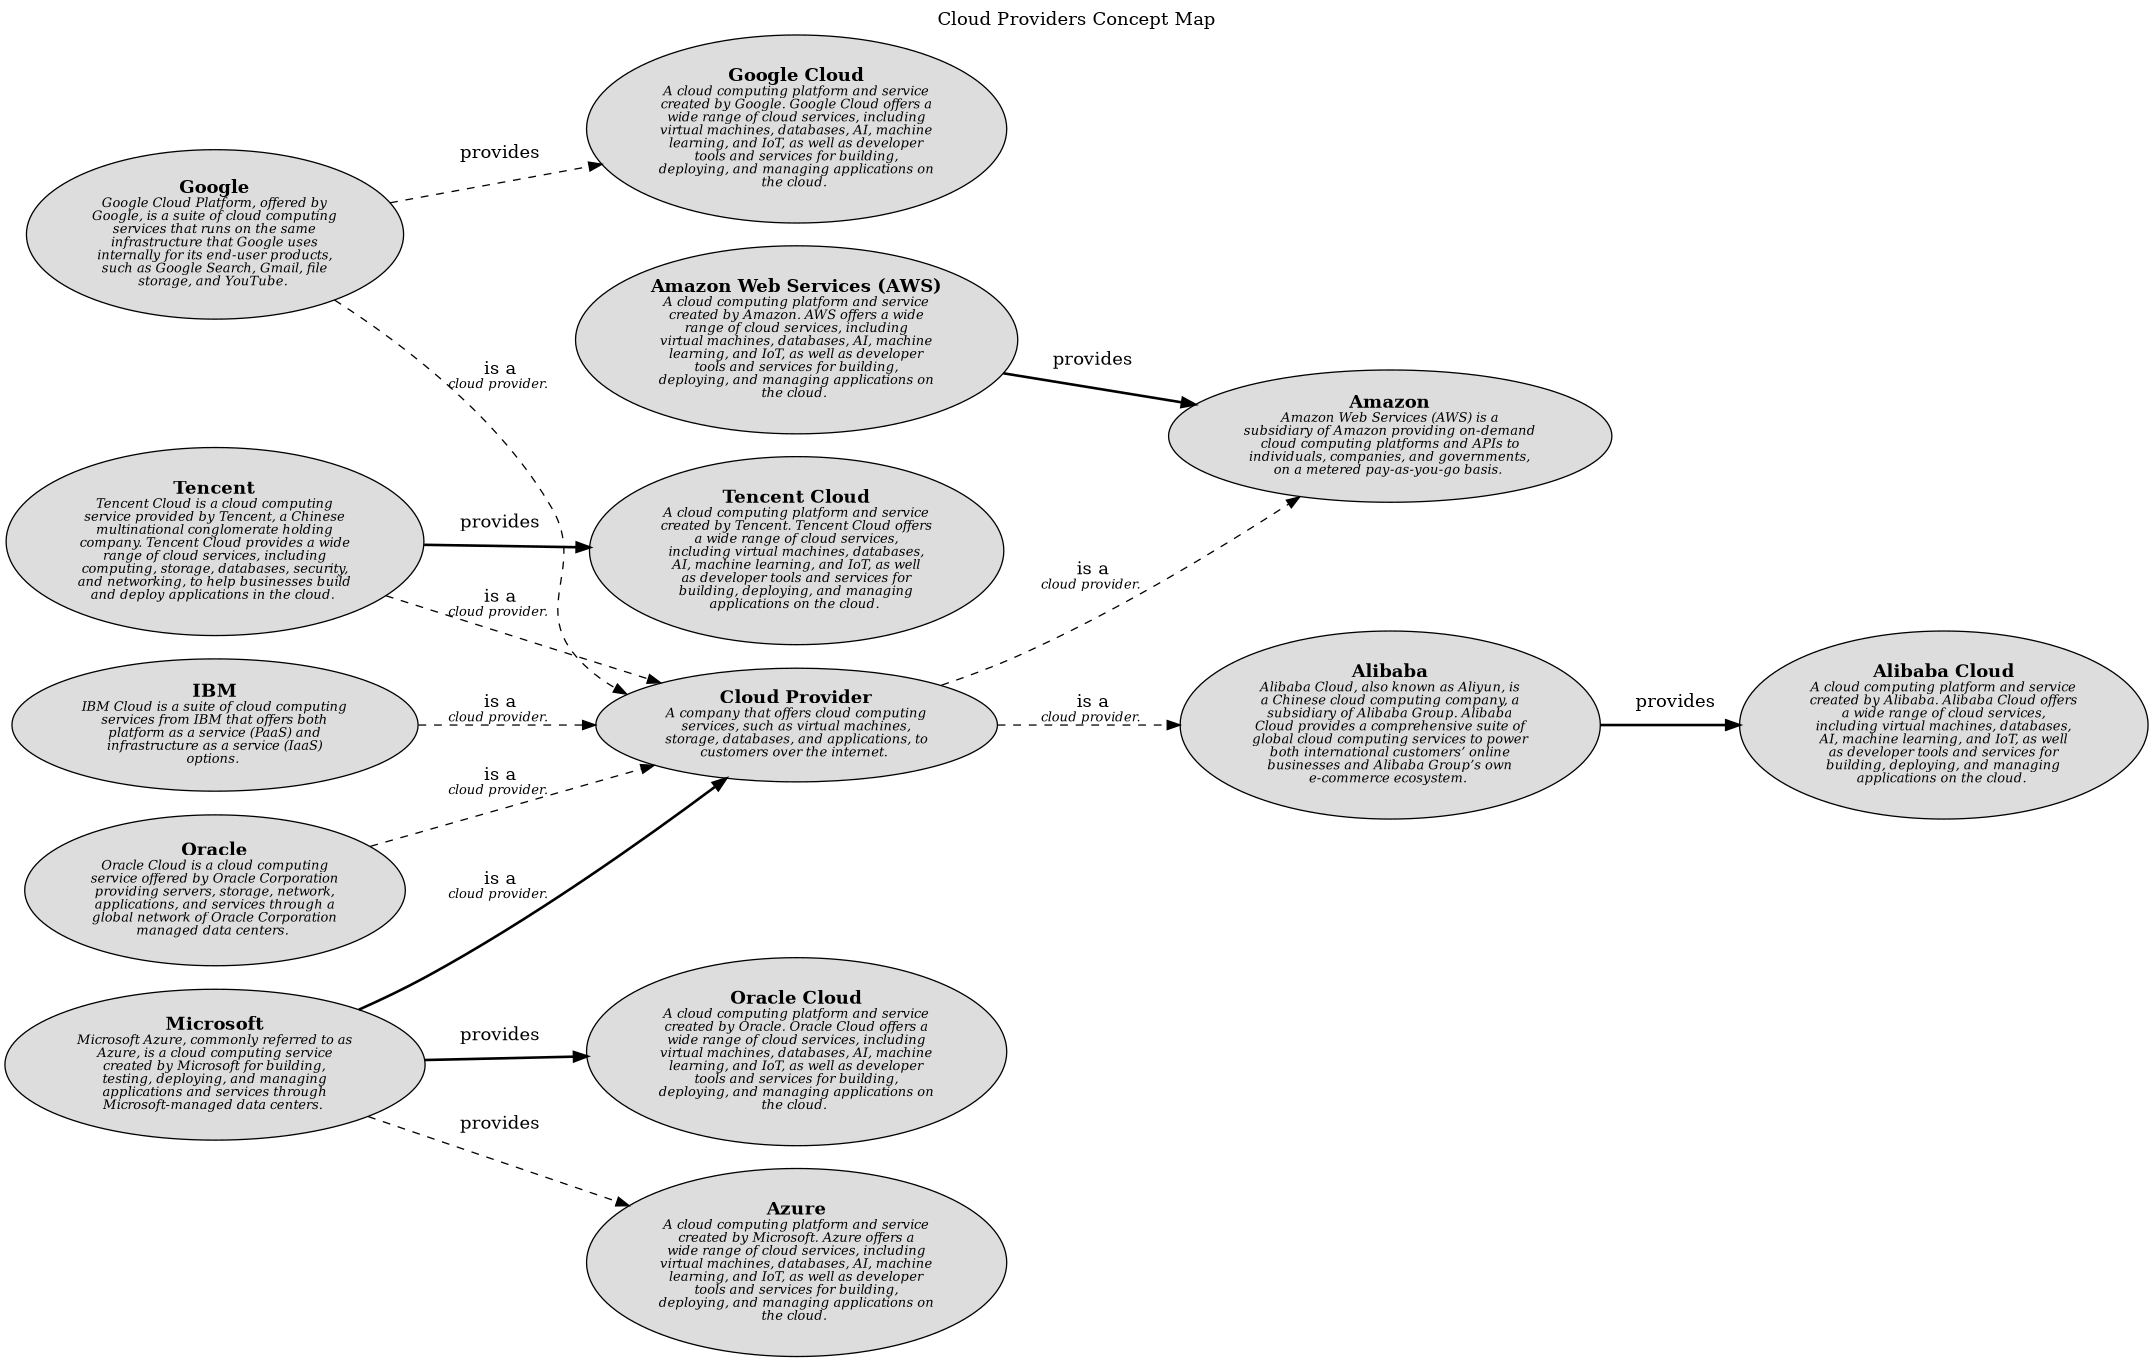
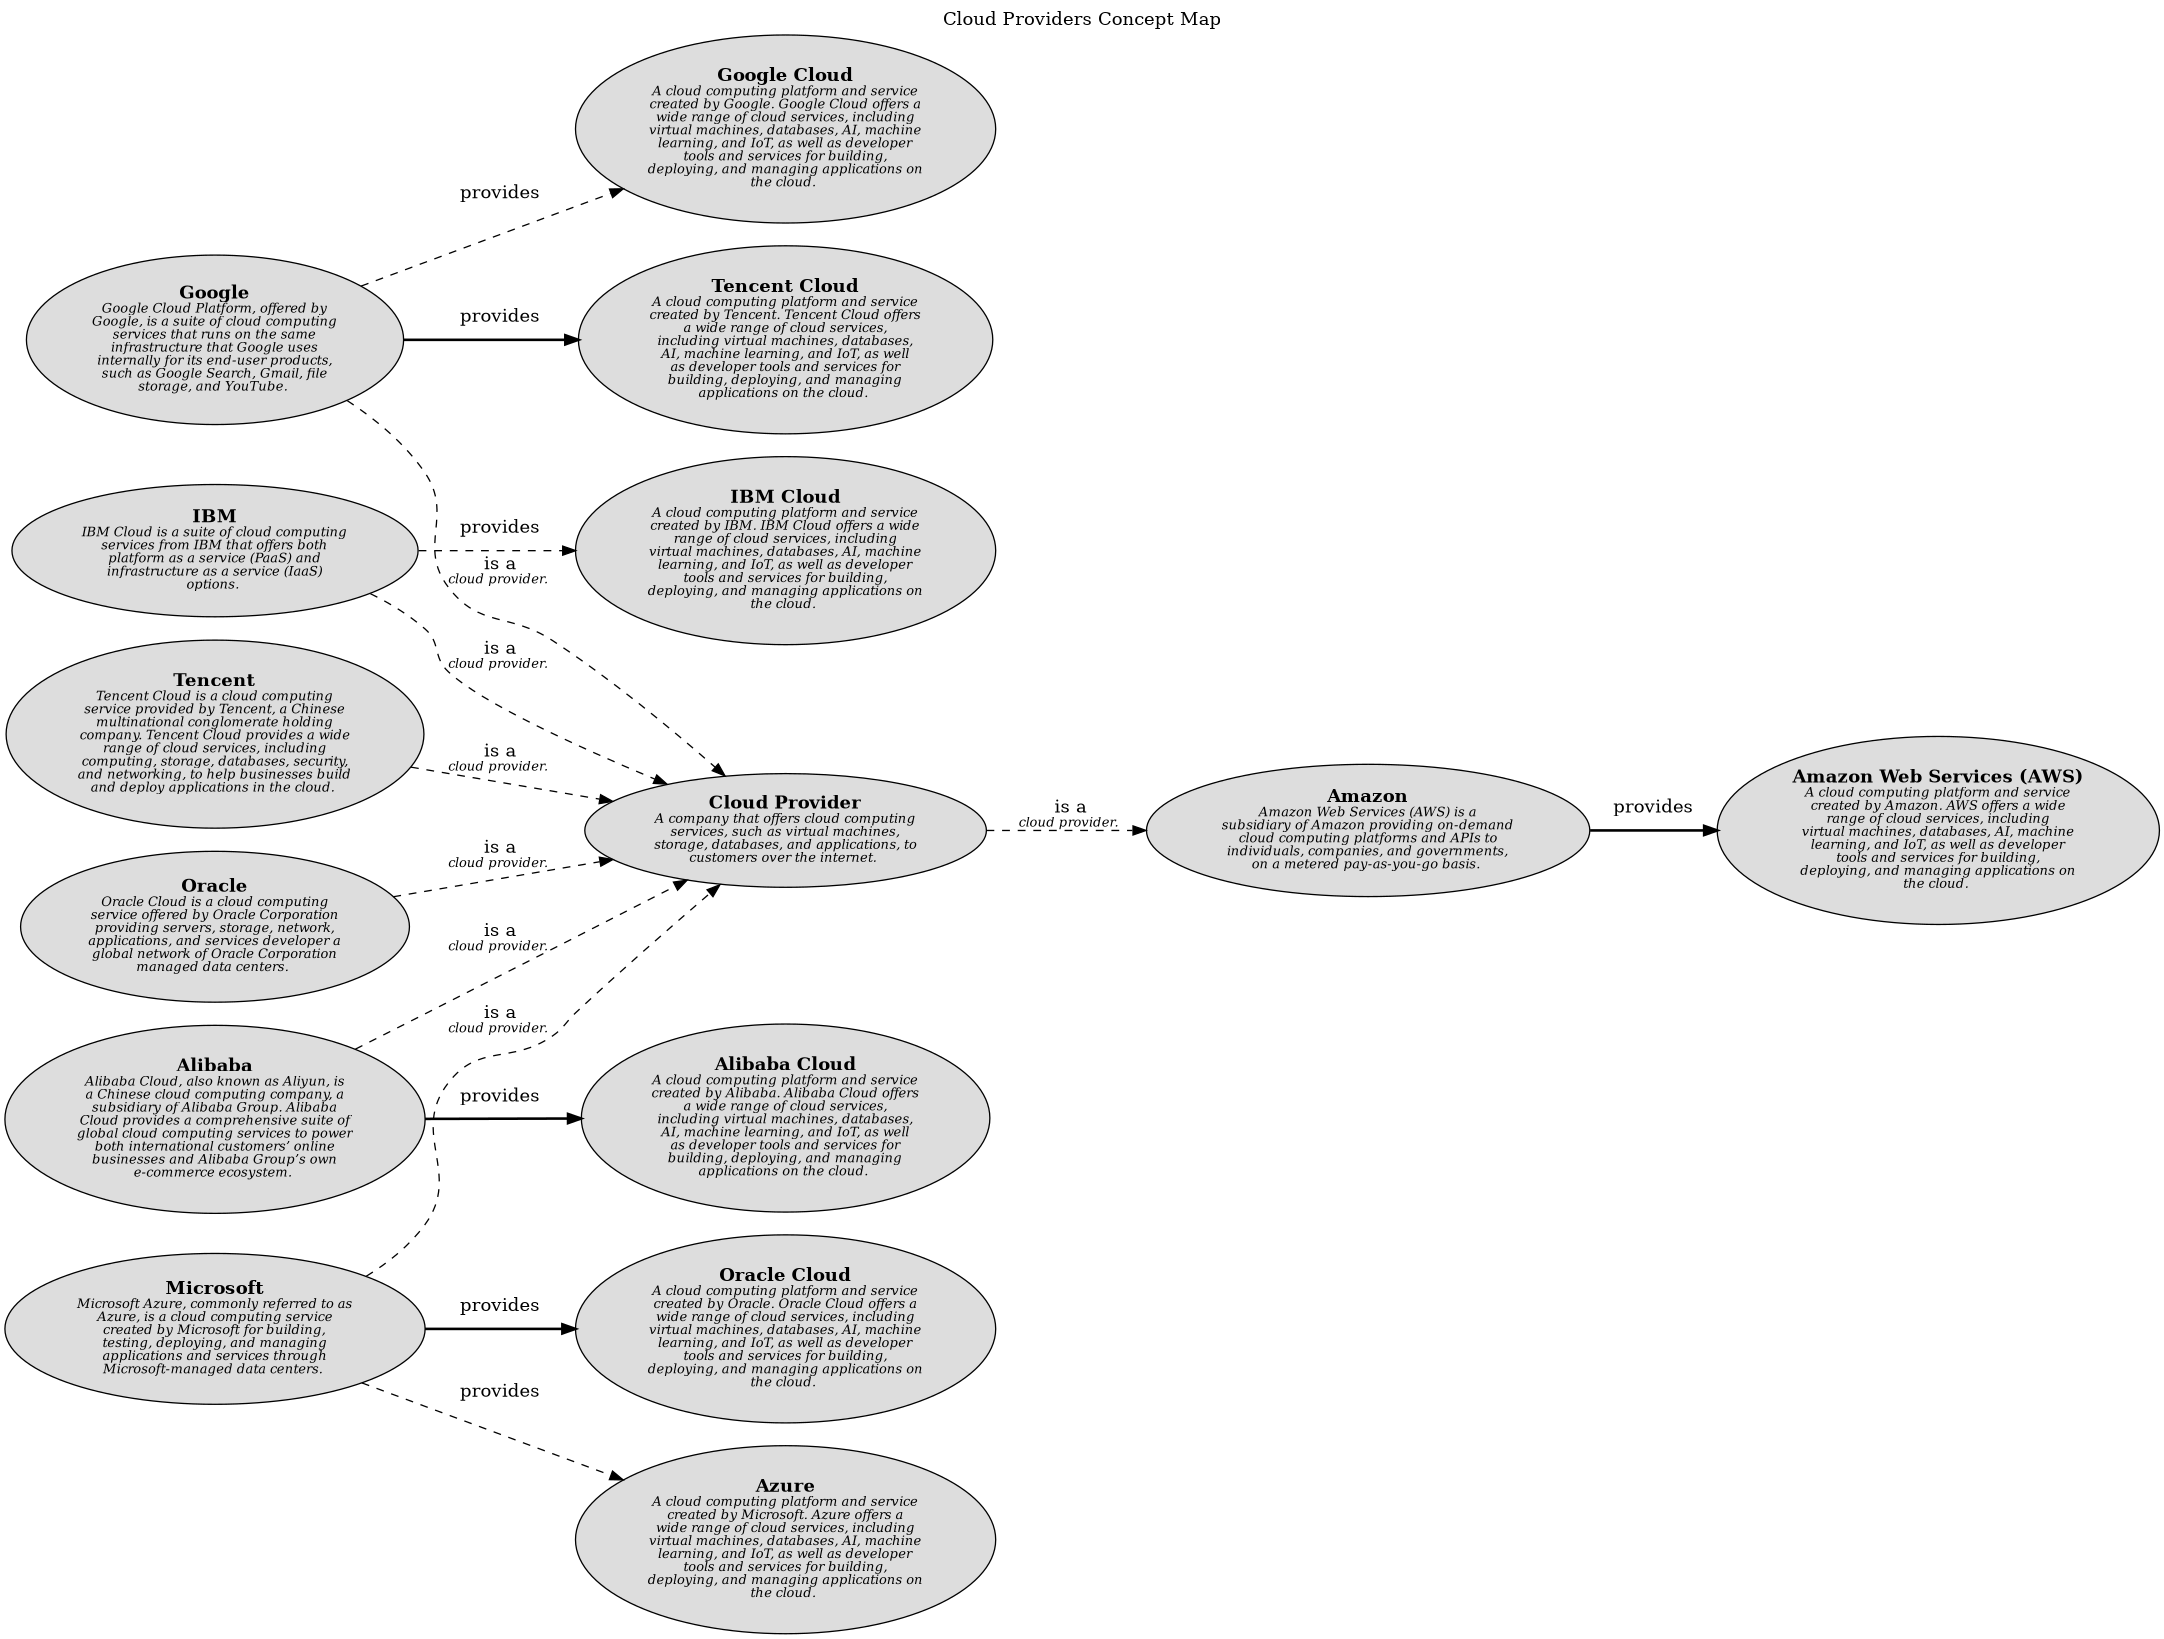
edge "Amazon Web Services (AWS)" -> "Amazon": reversed
edge "Tencent" -> "Tencent Cloud": now "Google" -> "Tencent Cloud"
node "IBM Cloud": added
edge "Cloud Provider" -> "Alibaba": reversed
node "Oracle": text "applications, and services through a" -> "applications, and services developer a"
edge "Microsoft" -> "Cloud Provider": style bold -> dashed
